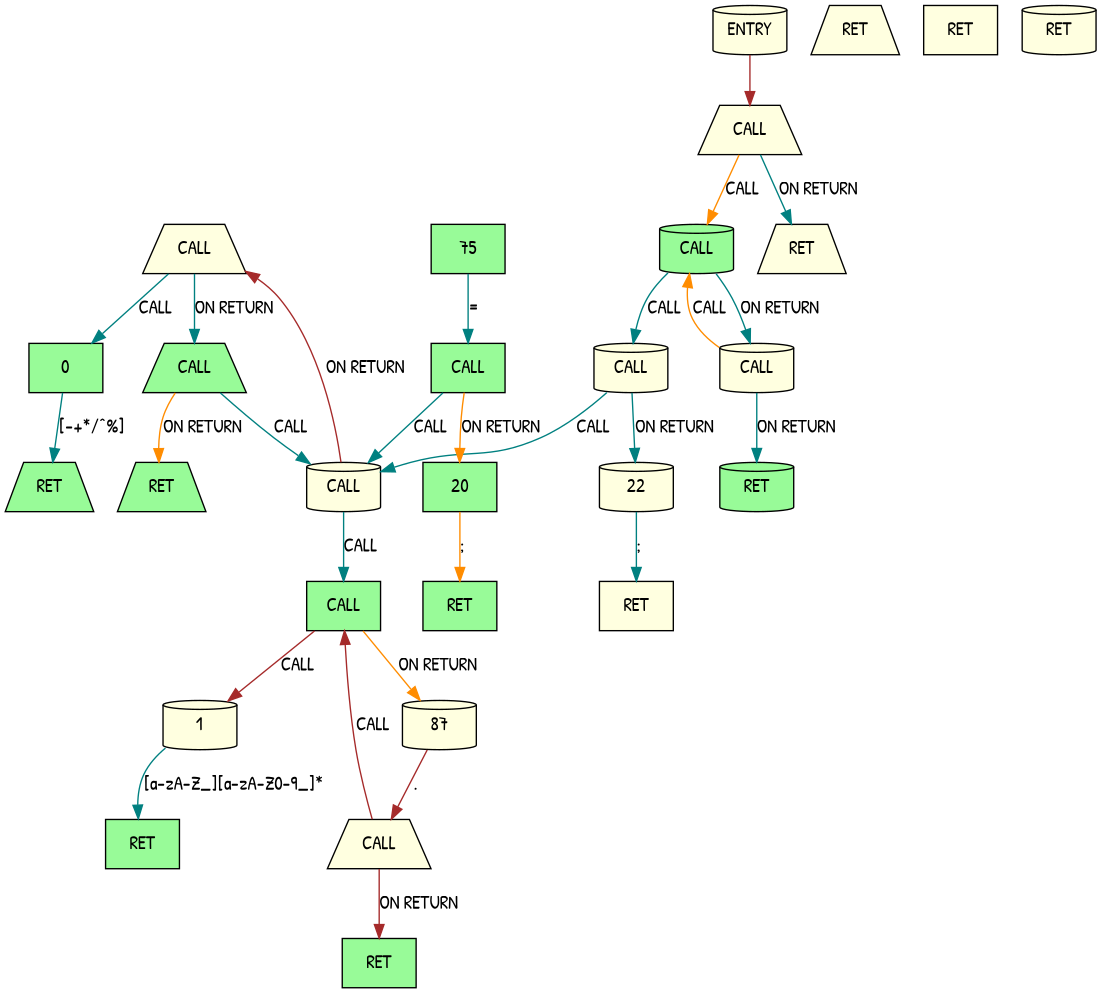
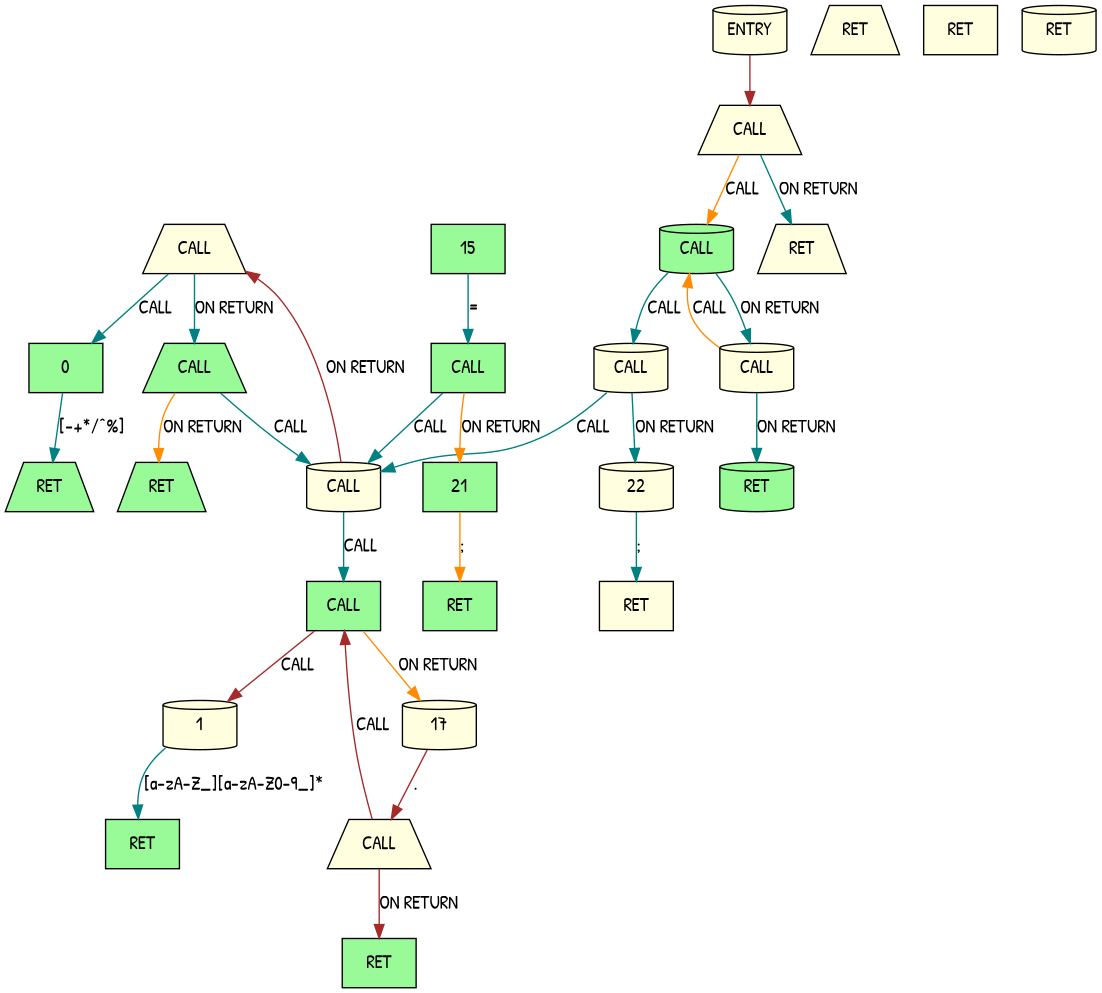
node "75": label "75" -> "15"
node "20": label "20" -> "21"
node "87": label "87" -> "17"
